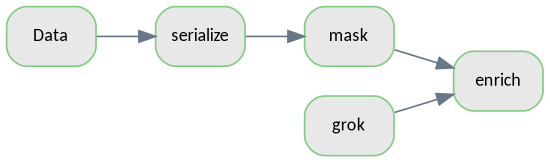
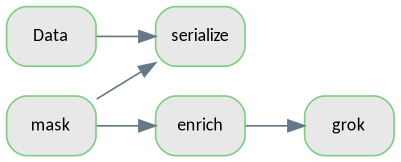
edge "serialize" -> "mask": reversed
edge "grok" -> "enrich": reversed
